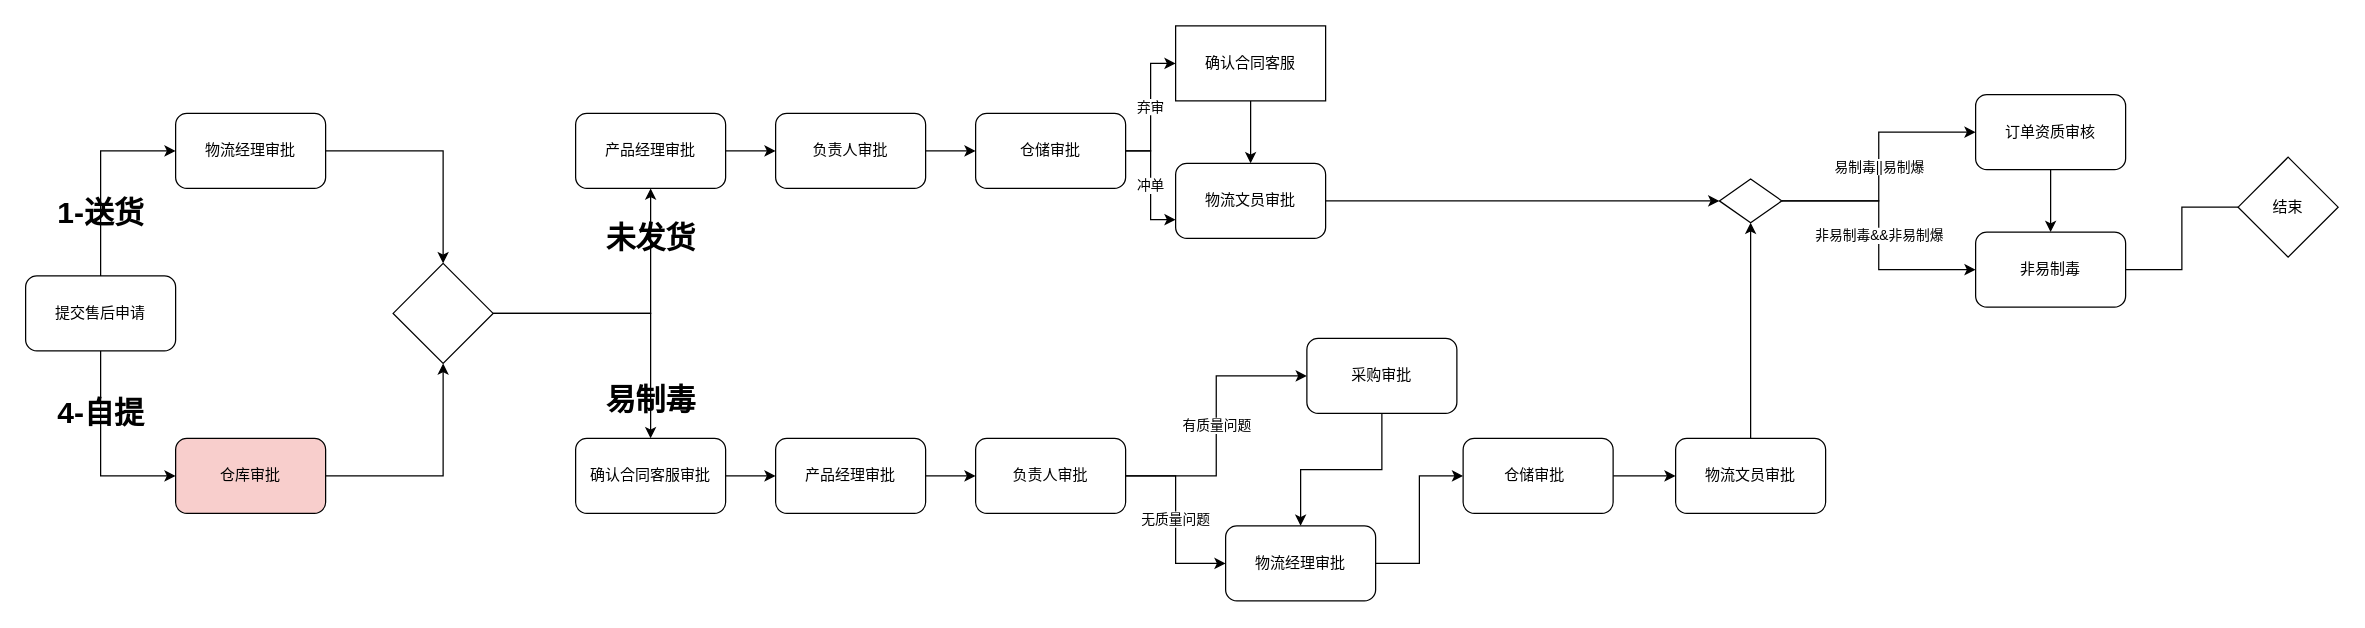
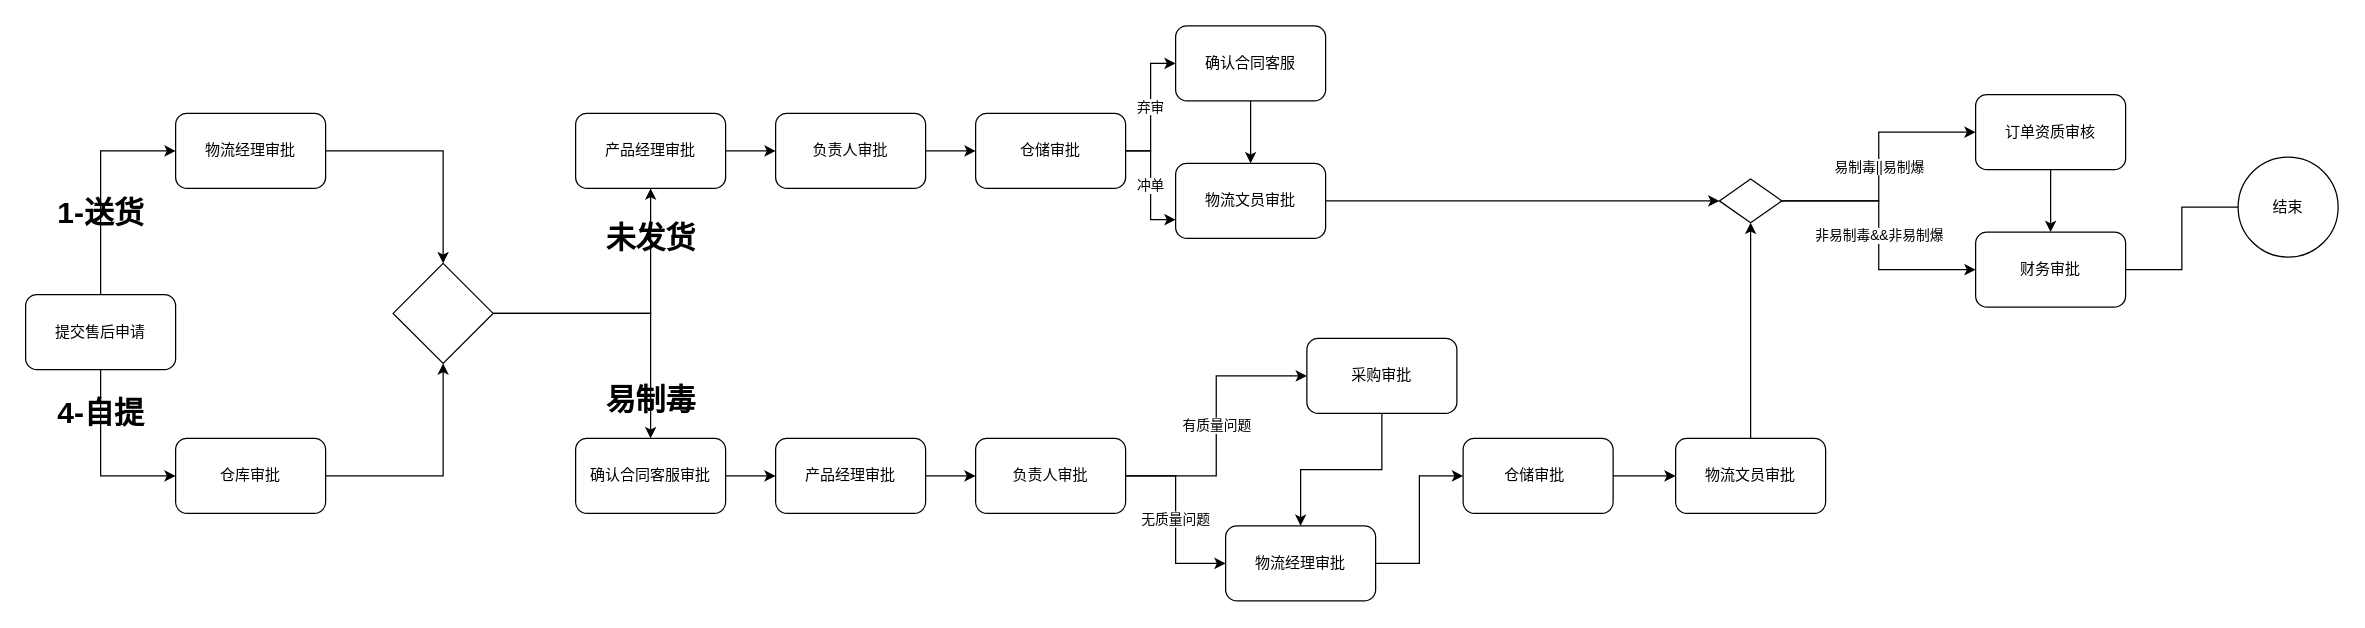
node "确认合同客服": shape rectangle -> rounded rectangle
node "结束": shape diamond -> ellipse
node "非易制毒": label "非易制毒" -> "财务审批"
node "提交售后申请": moved (101, 313) -> (101, 332)
node "仓库审批": fillcolor #f8cecc -> #ffffff
